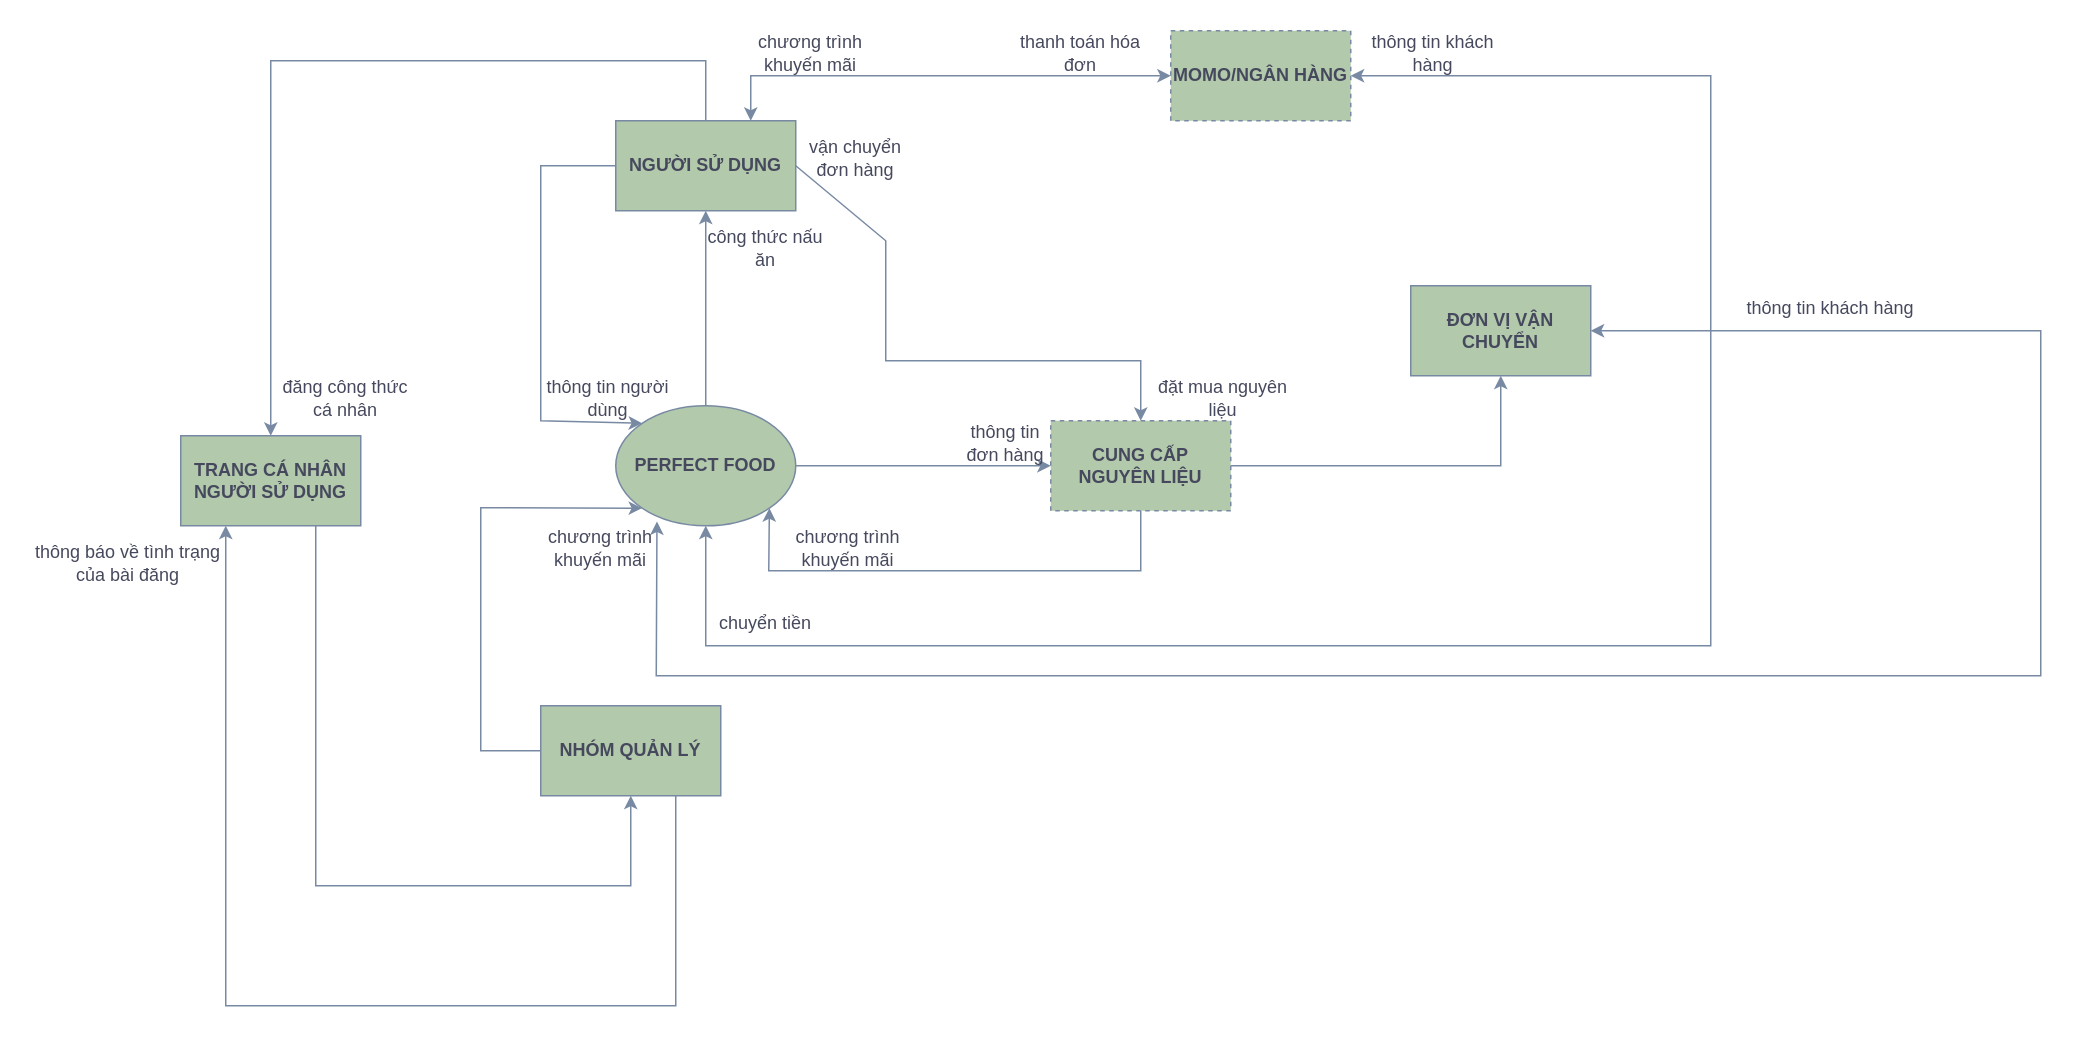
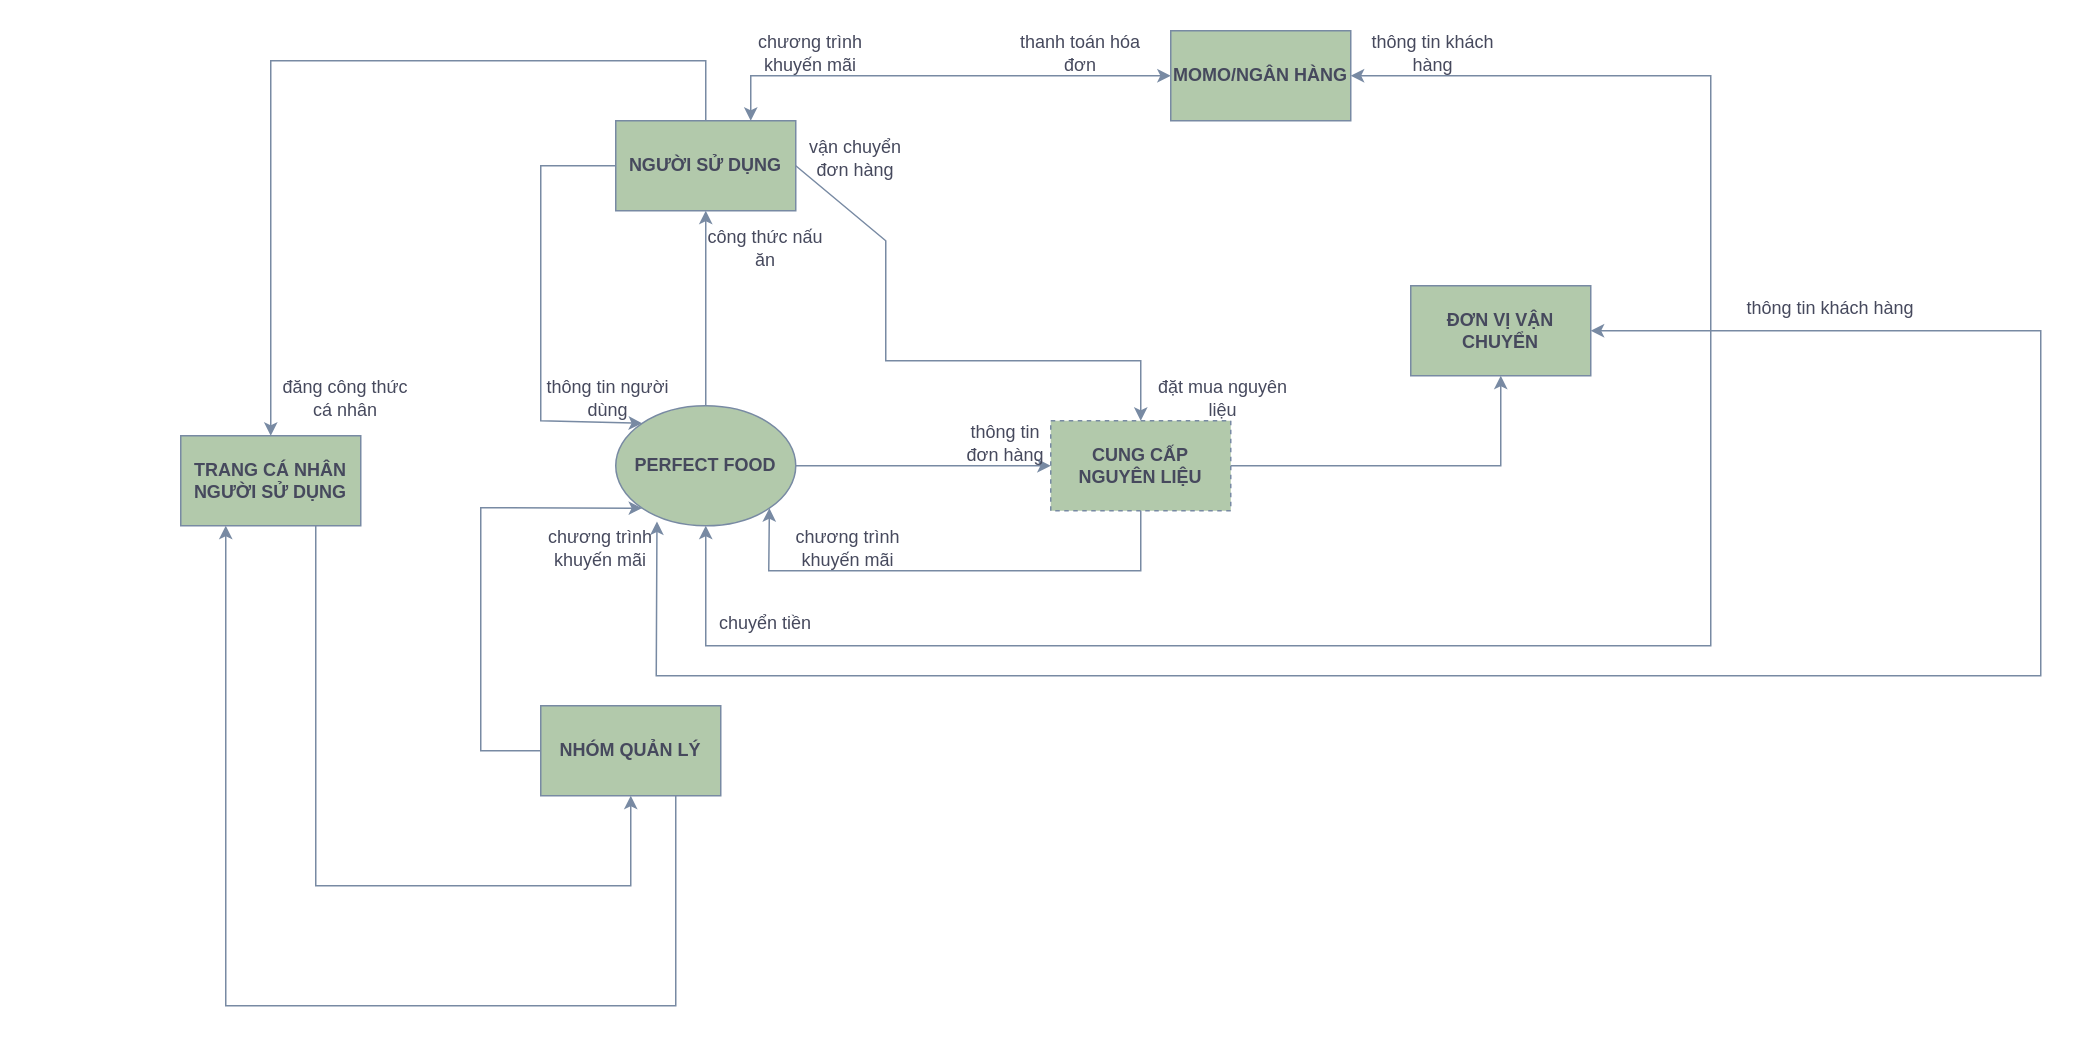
node "MOMO/NGÂN HÀNG": style dashed -> solid
node "thông báo về tình trạng của bài đăng": removed
